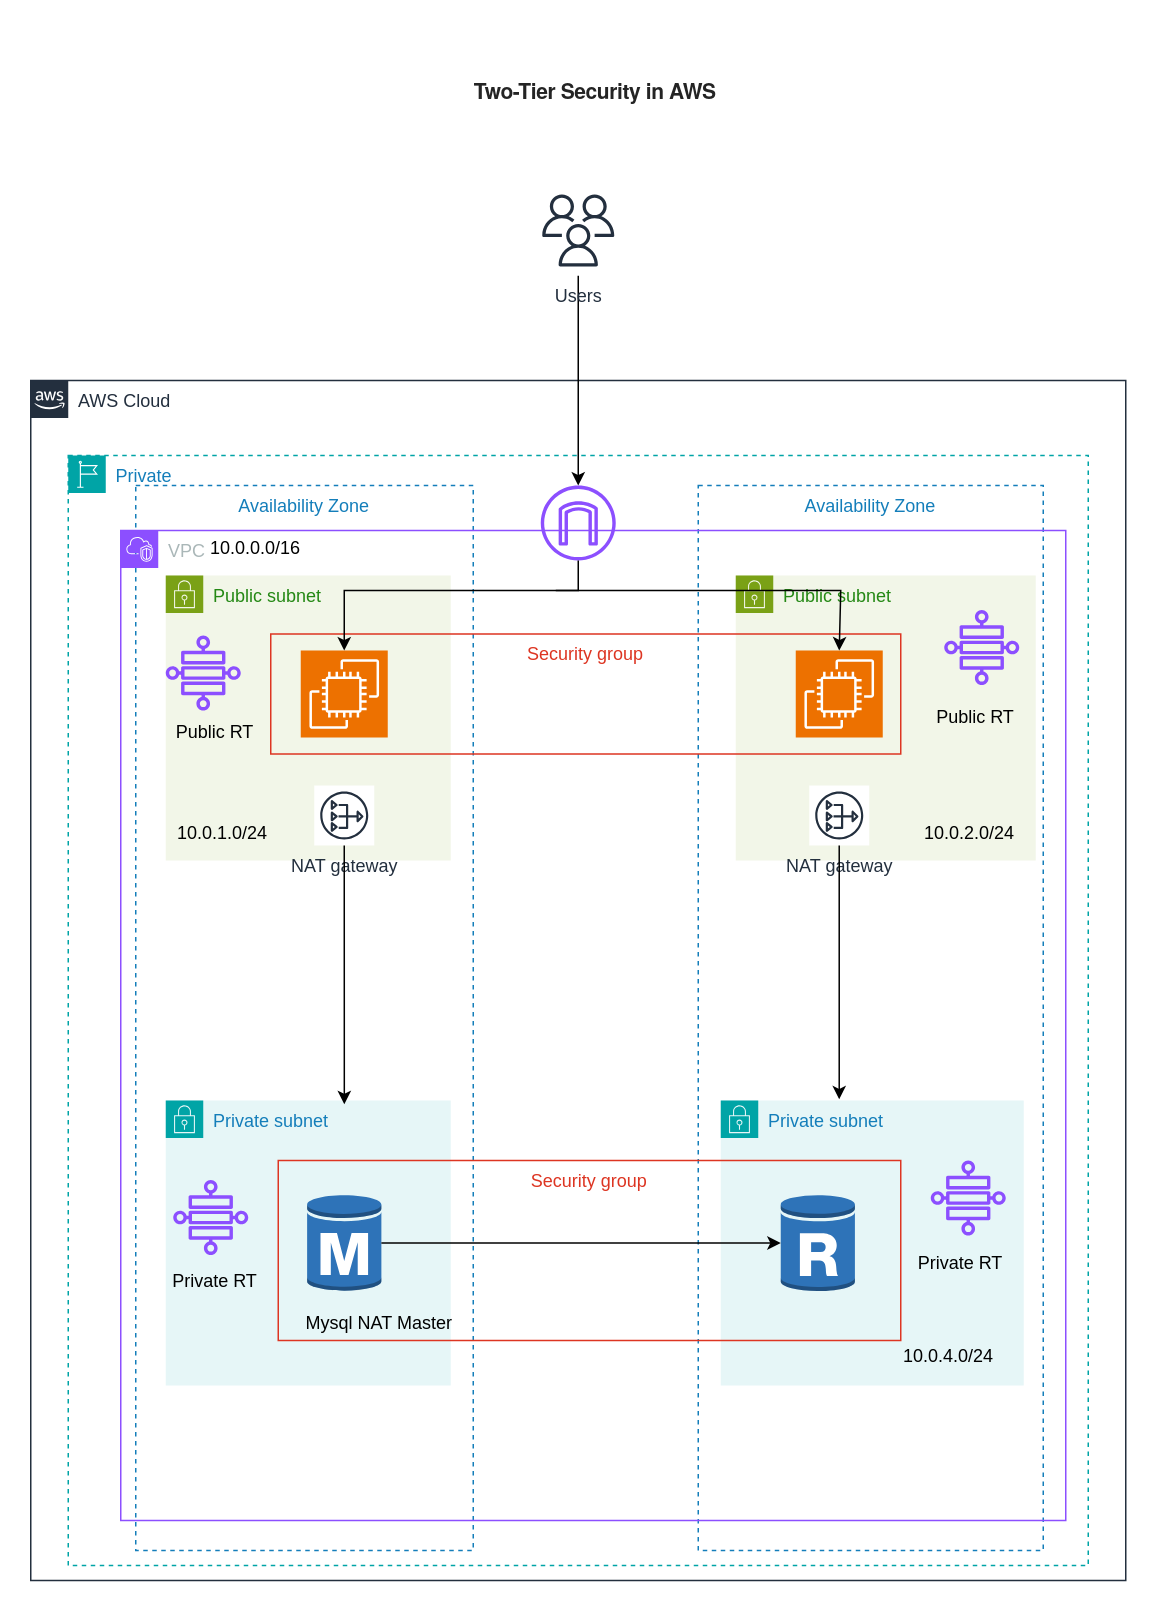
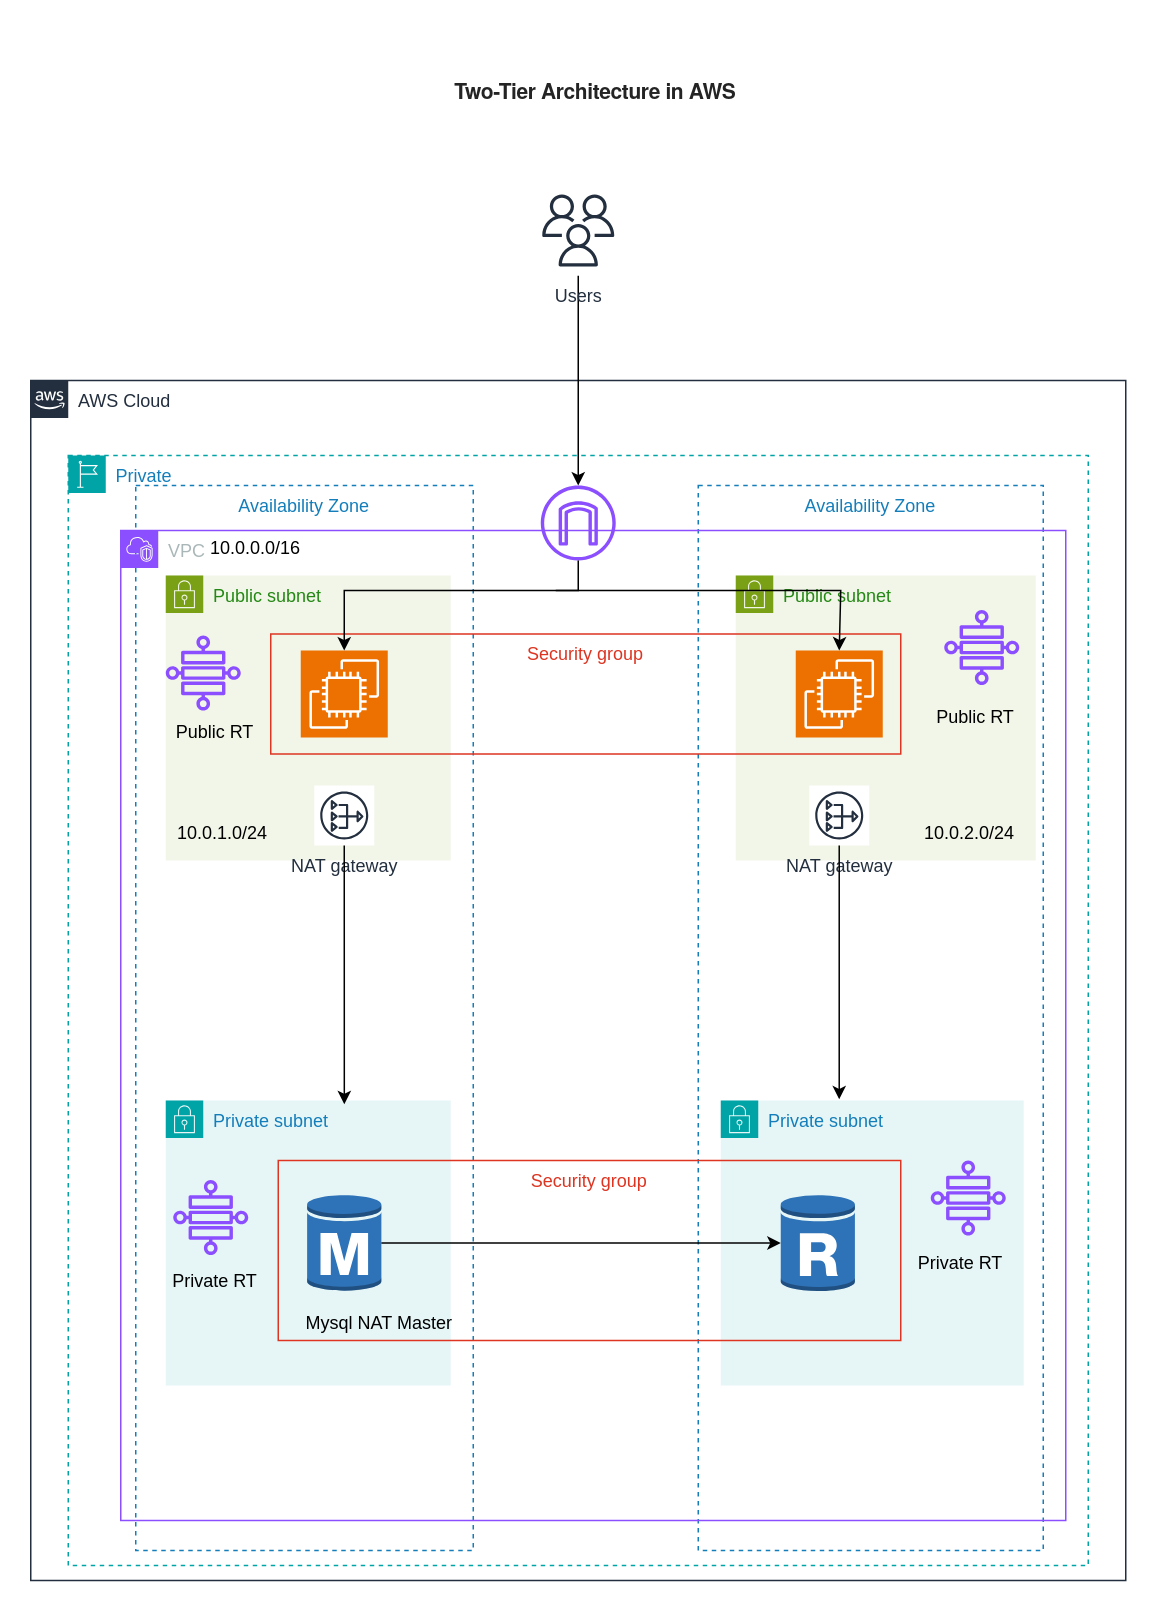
node "Two-Tier Security in AWS": label "Two-Tier Security in AWS" -> "Two-Tier Architecture in AWS"
node "10.0.4.0/24": removed
